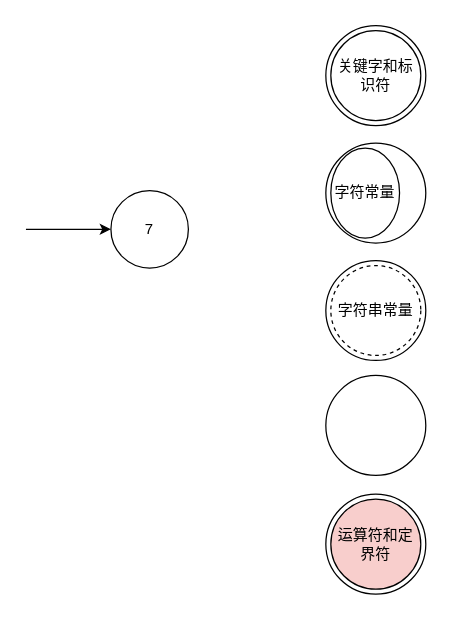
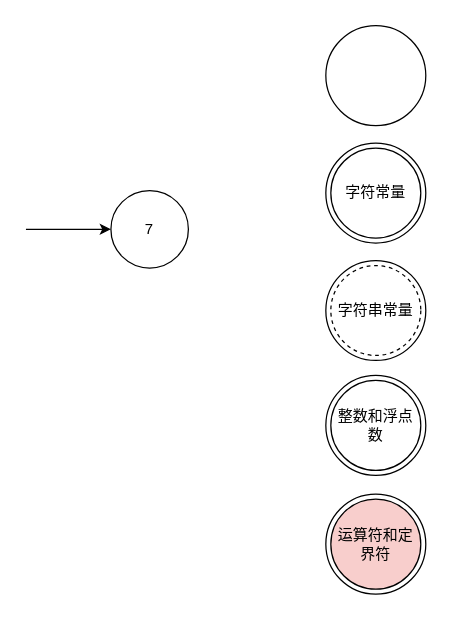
node "关键字和标识符": removed
node "字符常量": size 69x90 -> 90x90
node "整数和浮点数": added
